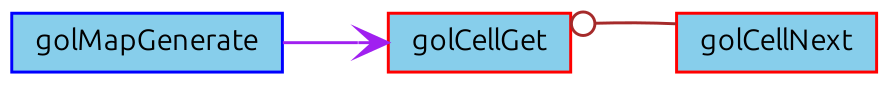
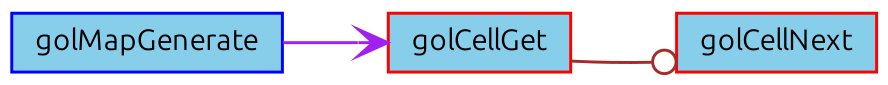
edge "golCellNext" -> "golCellGet": reversed
